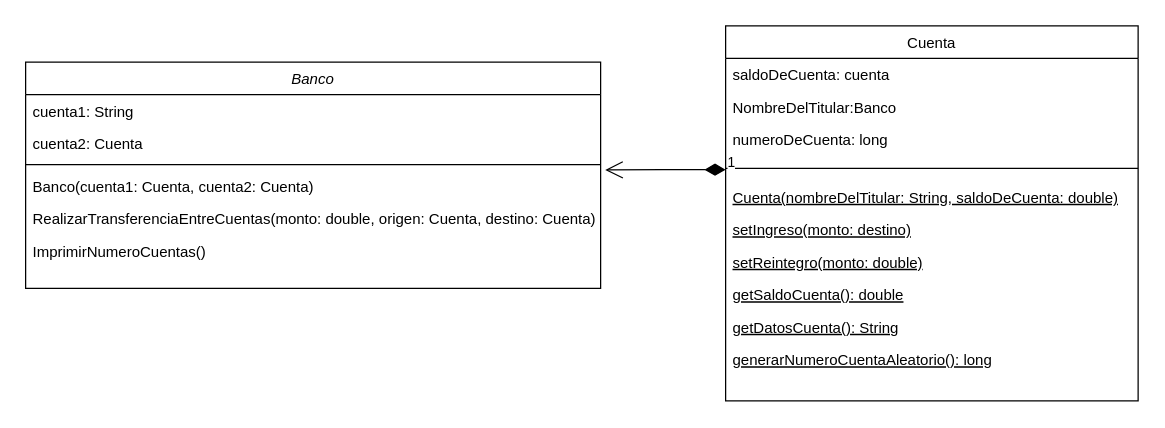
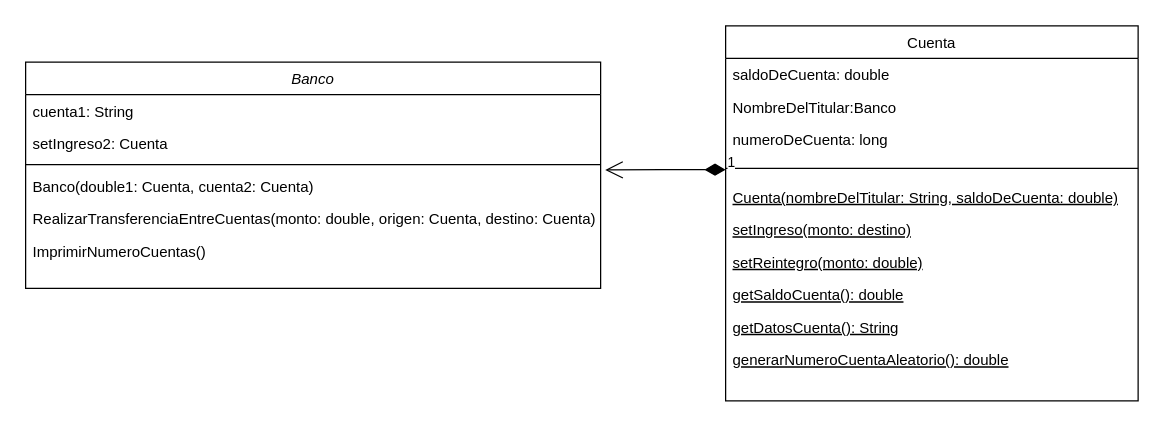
node "saldoDeCuenta: cuenta": label "saldoDeCuenta: cuenta" -> "saldoDeCuenta: double"
node "cuenta2: Cuenta": label "cuenta2: Cuenta" -> "setIngreso2: Cuenta"
node "Banco(cuenta1: Cuenta, cuenta2: Cuenta)": label "Banco(cuenta1: Cuenta, cuenta2: Cuenta)" -> "Banco(double1: Cuenta, cuenta2: Cuenta)"
node "generarNumeroCuentaAleatorio(): long": label "generarNumeroCuentaAleatorio(): long" -> "generarNumeroCuentaAleatorio(): double"
